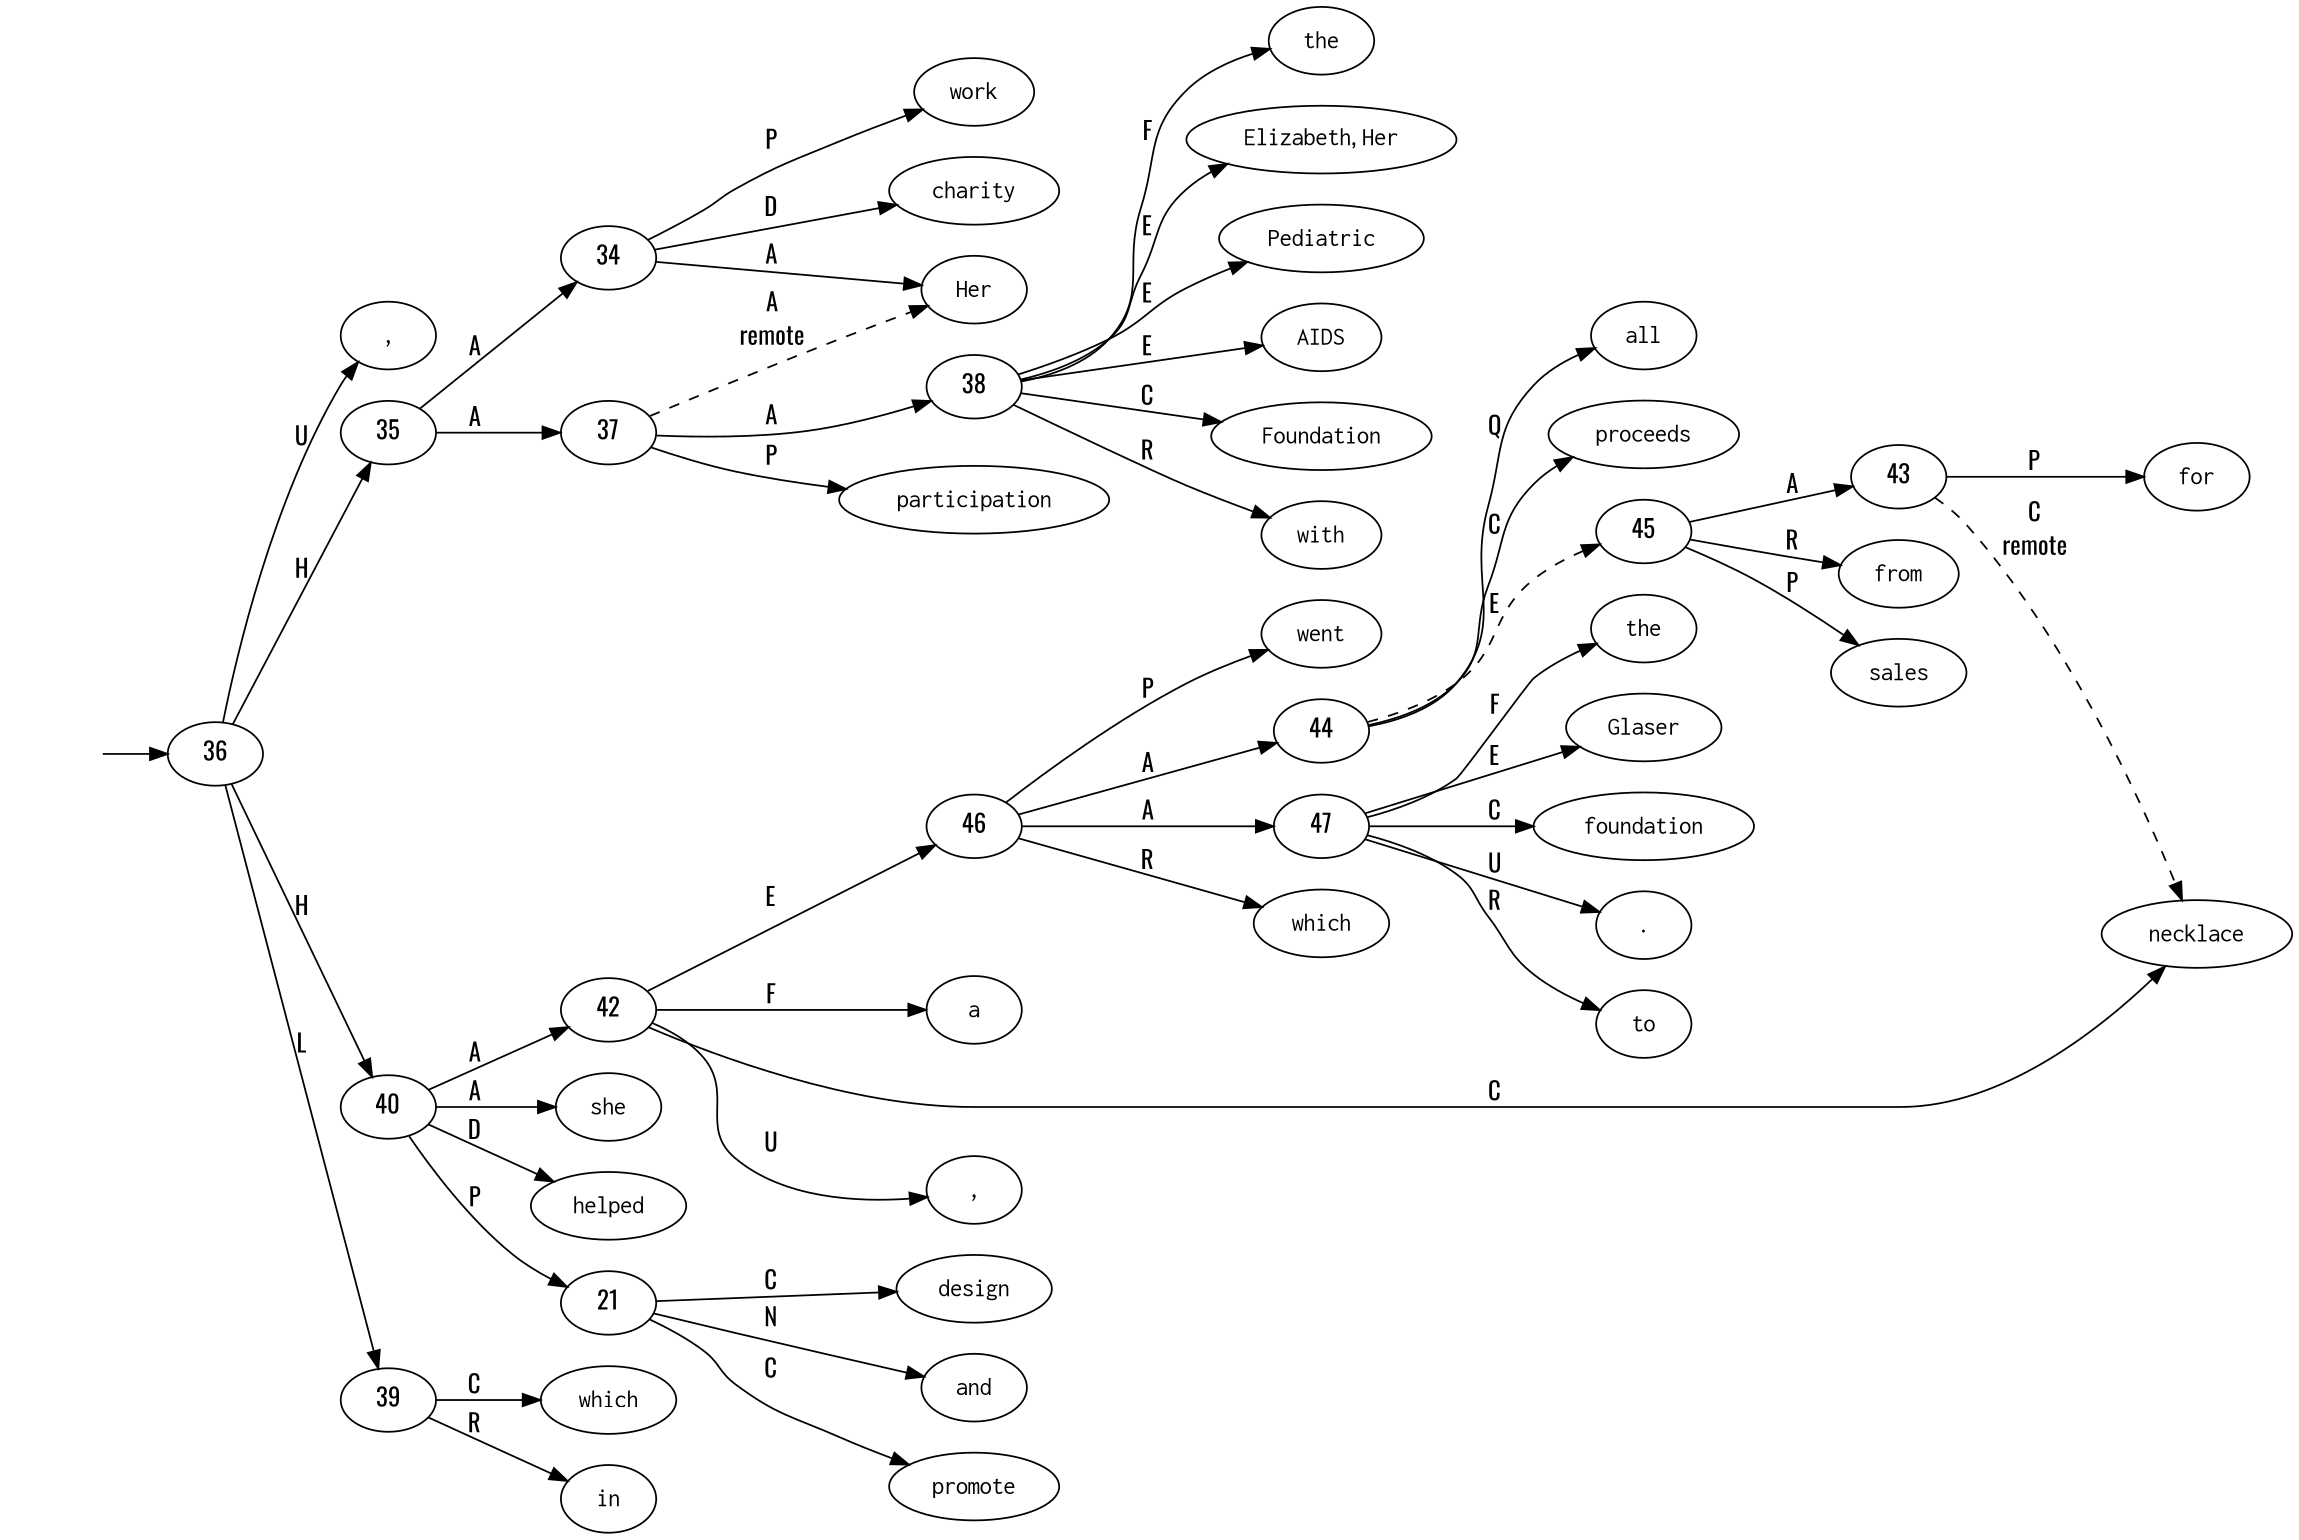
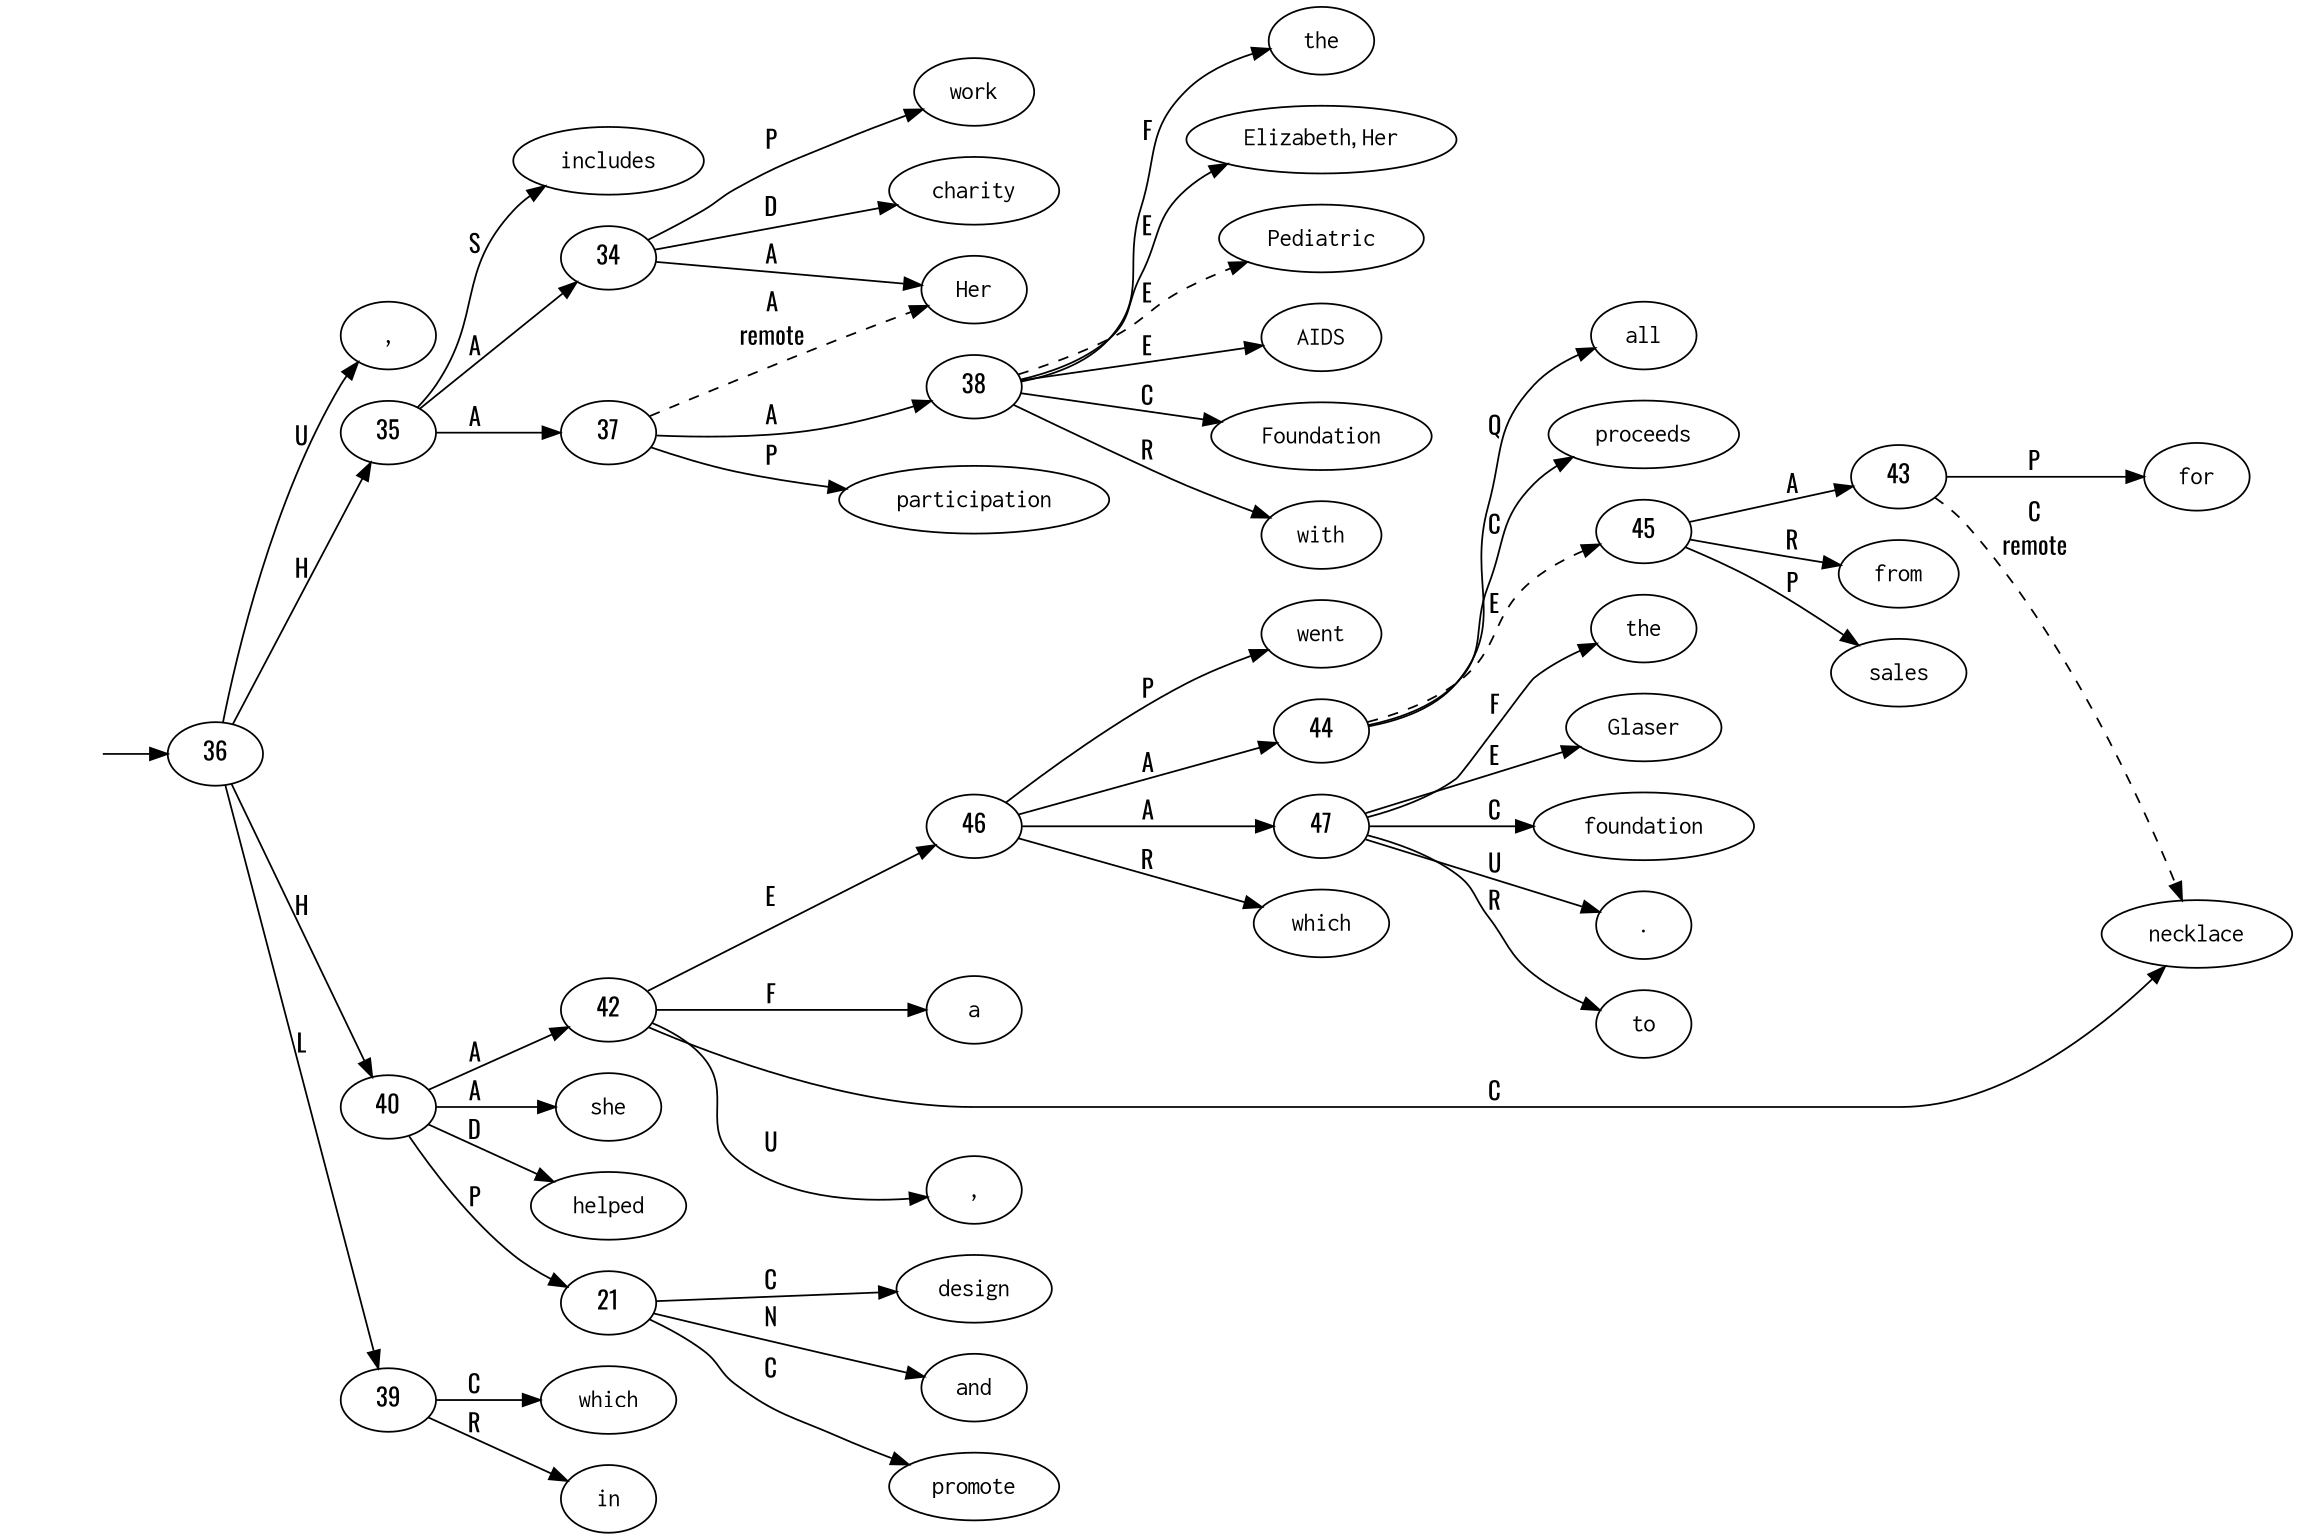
node "includes": added
edge "38" -> "Pediatric": style solid -> dashed
